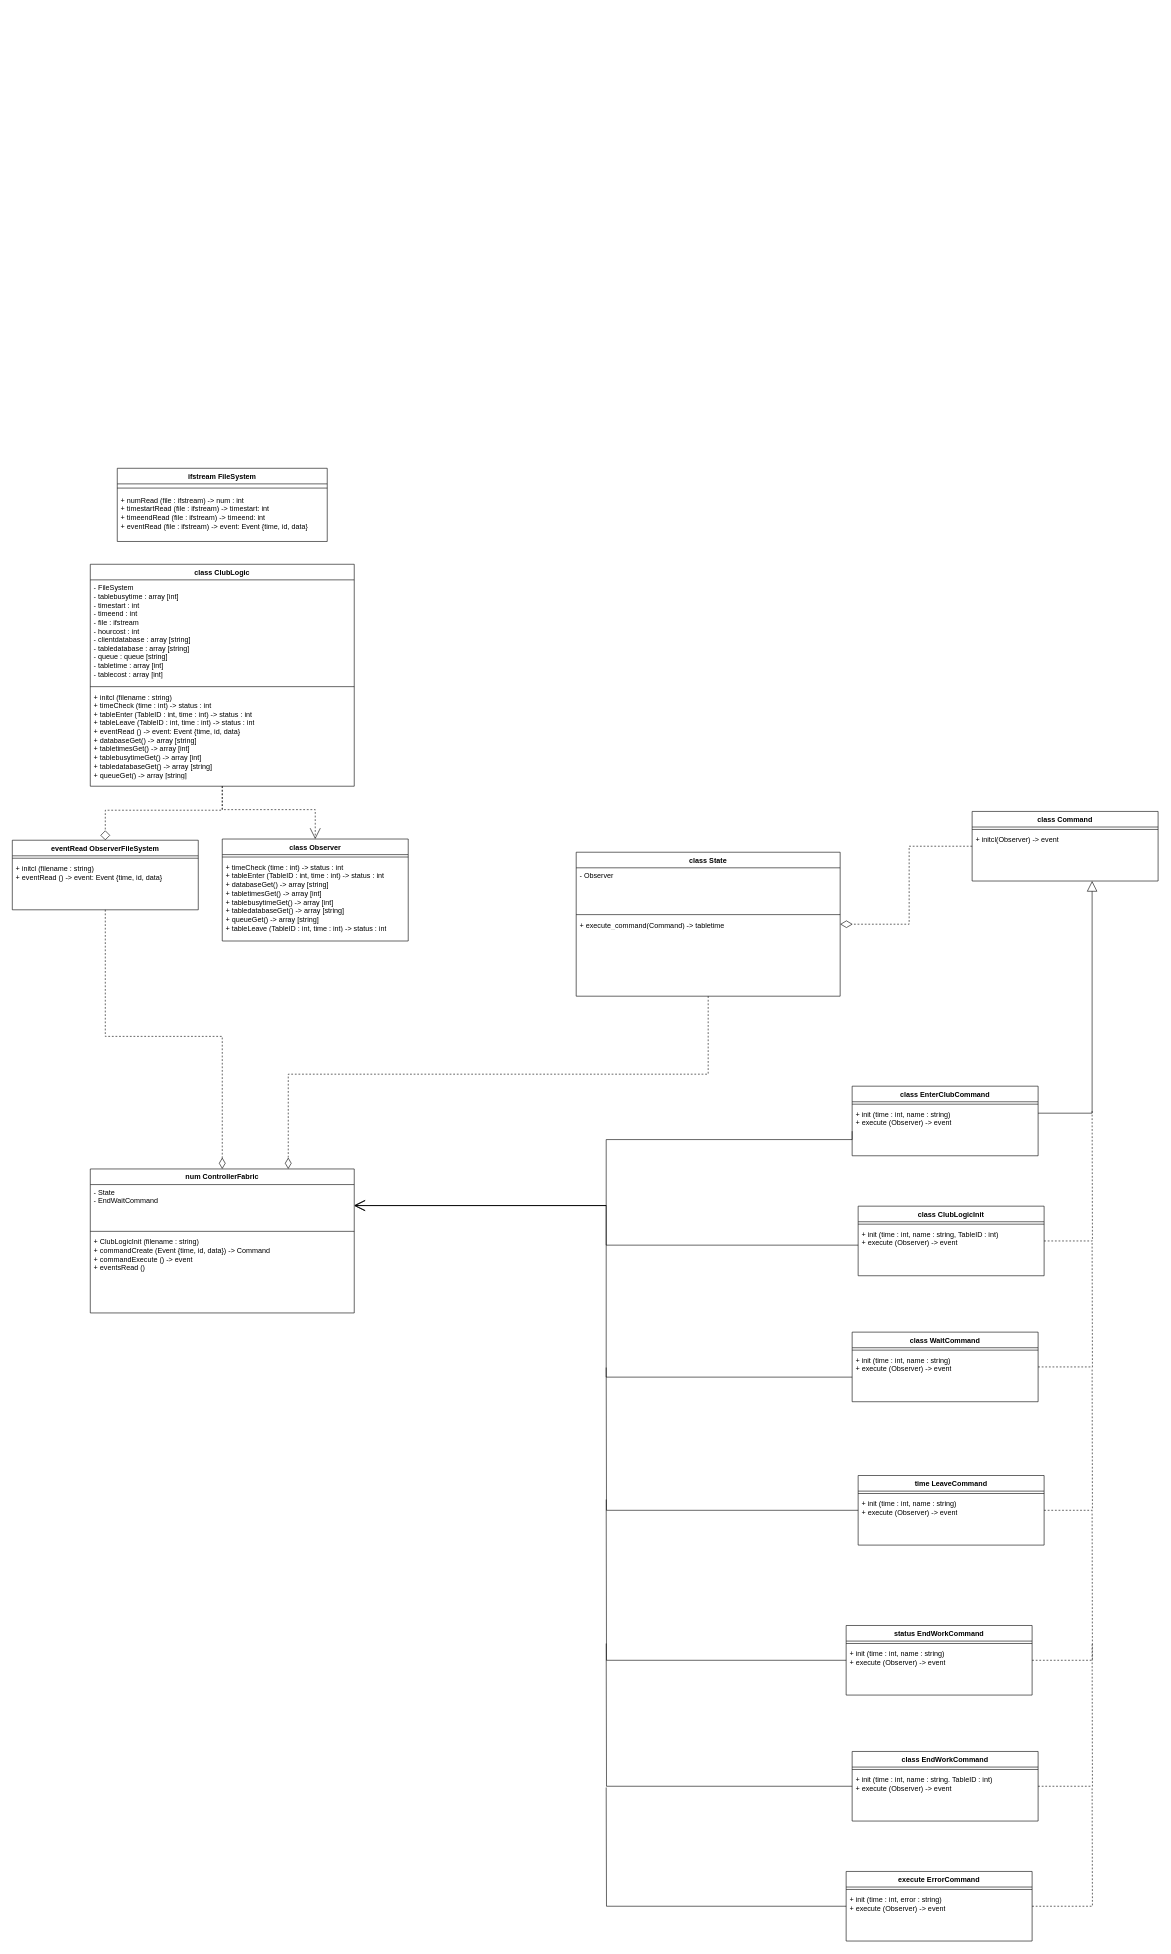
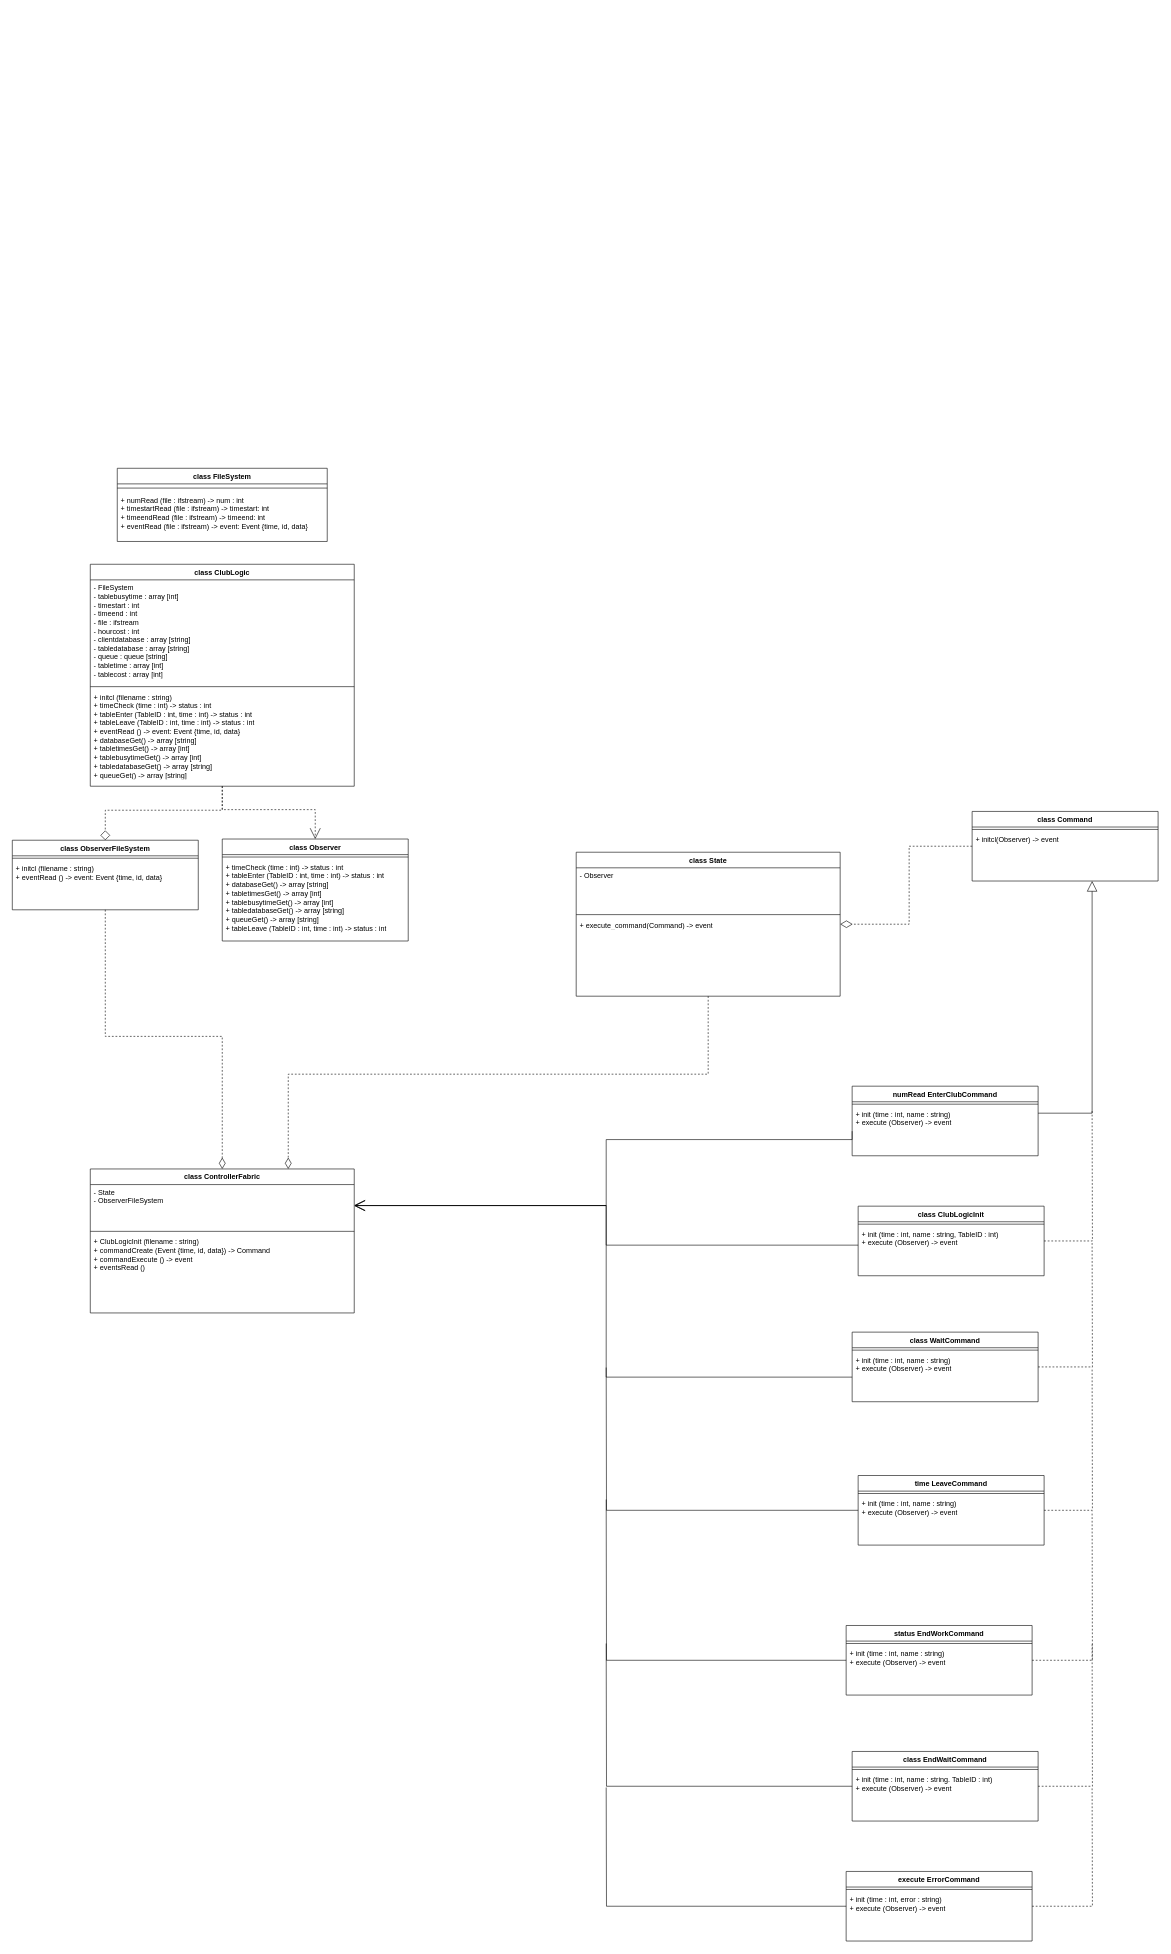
node "ifstream FileSystem": label "ifstream FileSystem" -> "class FileSystem"
node "eventRead ObserverFileSystem": label "eventRead ObserverFileSystem" -> "class ObserverFileSystem"
node "+ execute_command(Command) -> tabletime": label "+ execute_command(Command) -> tabletime" -> "+ execute_command(Command) -> event"
node "class EnterClubCommand": label "class EnterClubCommand" -> "numRead EnterClubCommand"
node "num ControllerFabric": label "num ControllerFabric" -> "class ControllerFabric"
node "- State - EndWaitCommand": label "- State - EndWaitCommand" -> "- State - ObserverFileSystem"
node "class EndWorkCommand": label "class EndWorkCommand" -> "class EndWaitCommand"
